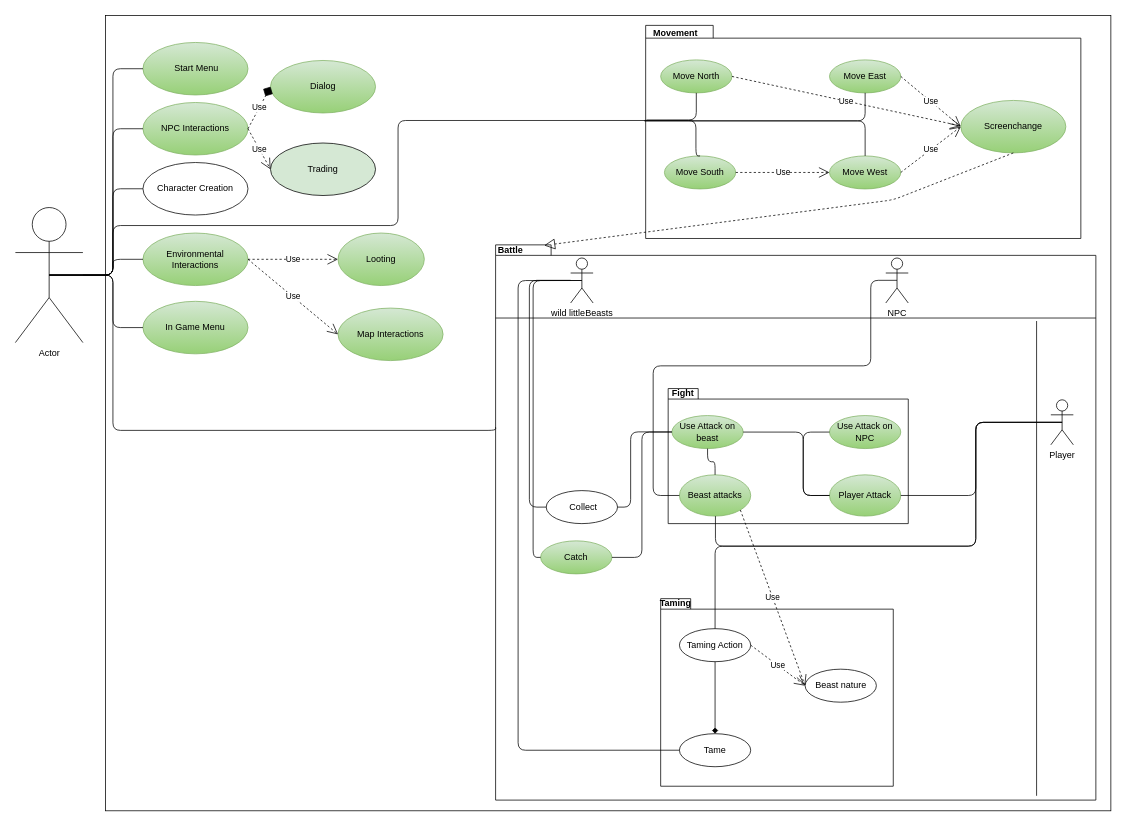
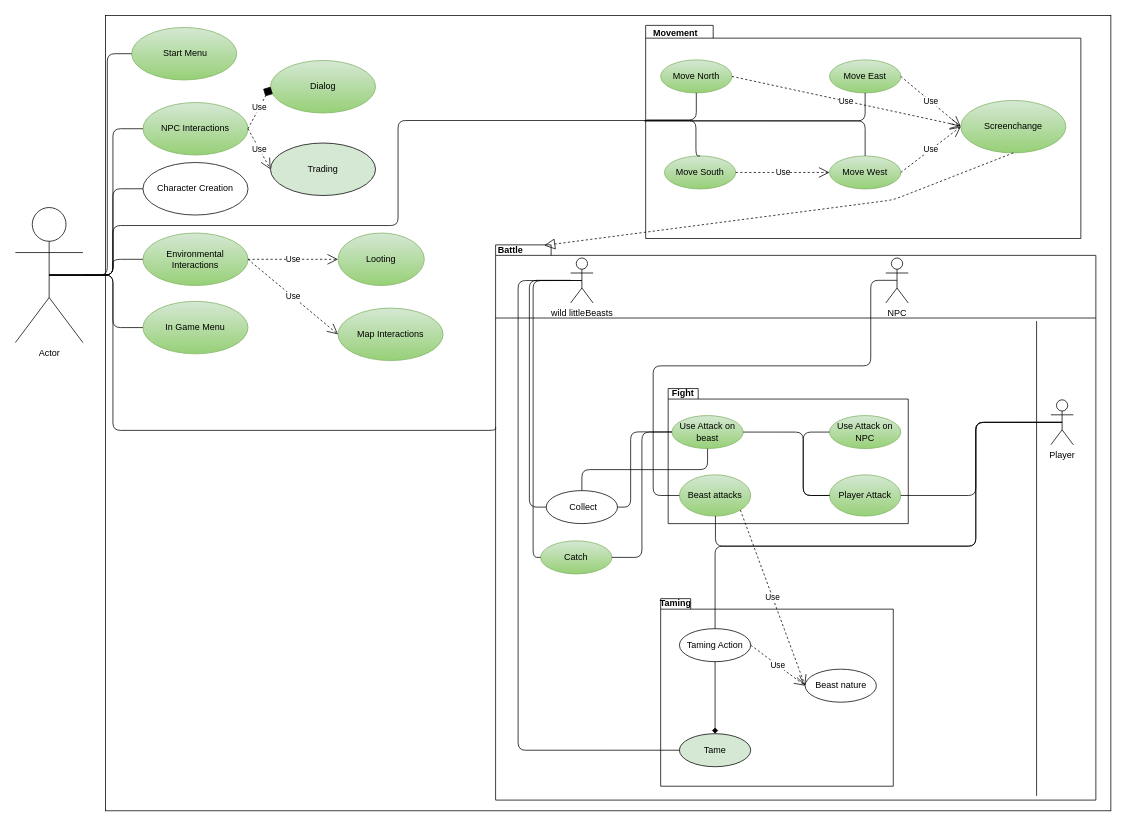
node "Start Menu": moved (195, 69) -> (184, 54)
edge "Use Attack on beast" -- "Beast attacks": now "Use Attack on beast" -- "Collect"
node "Tame": fillcolor #ffffff -> #d5e8d4
